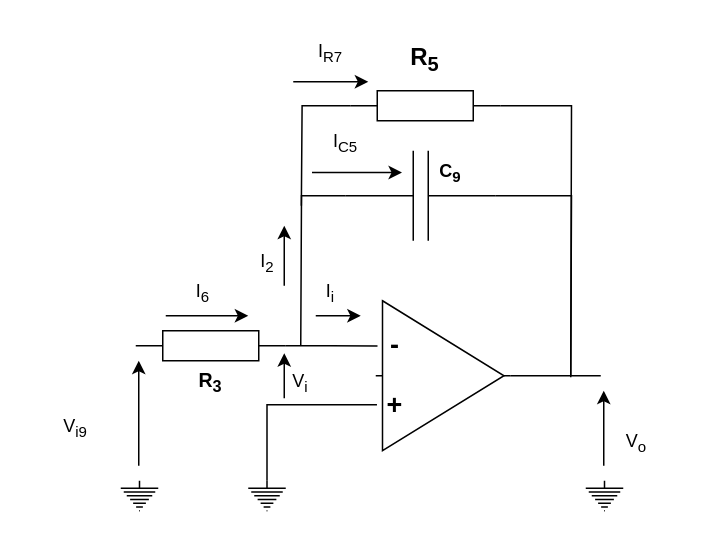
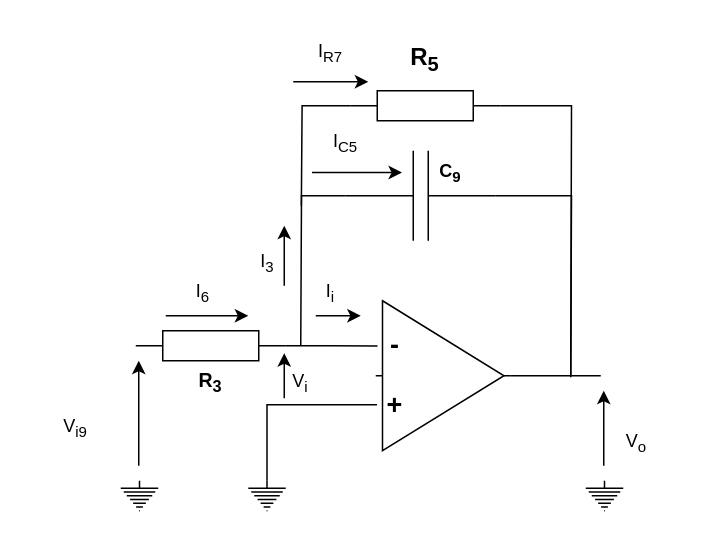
node "I2": label "I2" -> "I3"
